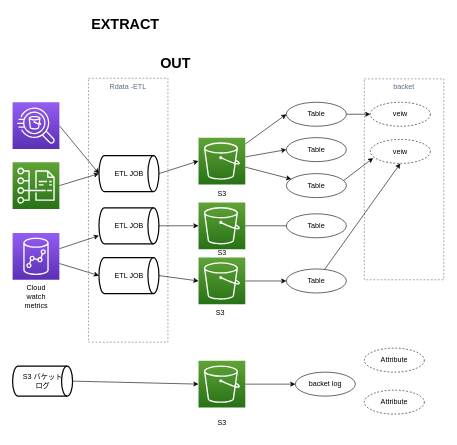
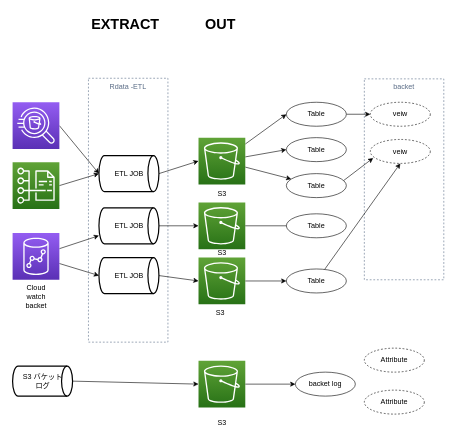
node "OUT": moved (177, 60) -> (222, 21)
node "Cloud watch metrics": label "Cloud watch metrics" -> "Cloud watch backet"
